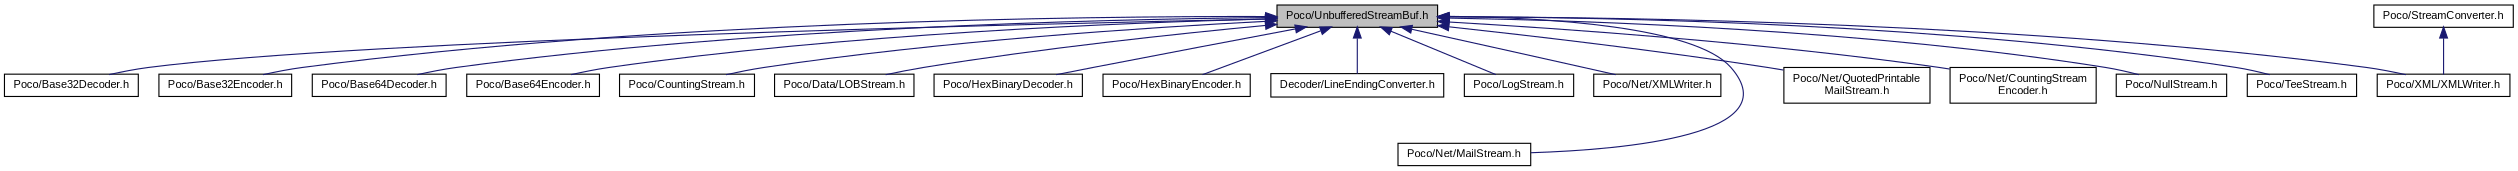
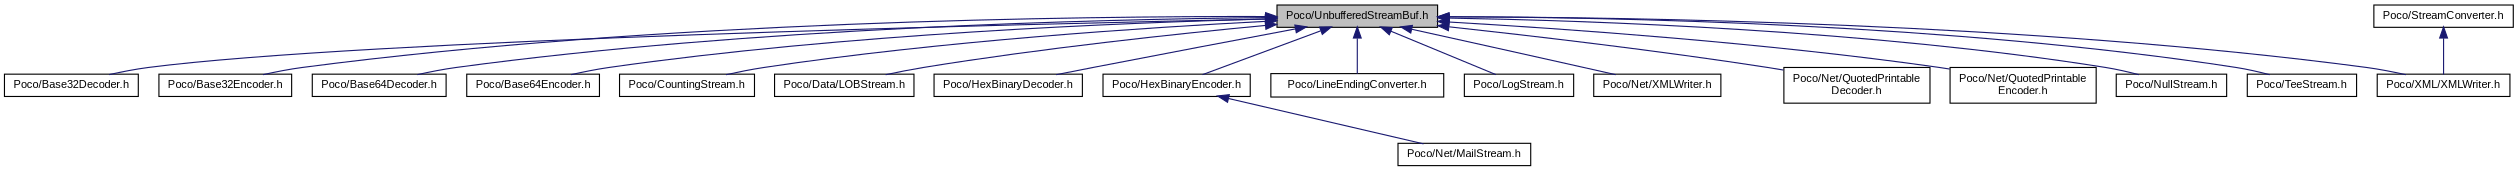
edge "Poco/Net/MailStream.h" -> "Poco/UnbufferedStreamBuf.h": now "Poco/Net/MailStream.h" -> "Poco/HexBinaryEncoder.h"
node "Decoder/LineEndingConverter.h": label "Decoder/LineEndingConverter.h" -> "Poco/LineEndingConverter.h"
node "Poco/Net/QuotedPrintable MailStream.h": label "Poco/Net/QuotedPrintable MailStream.h" -> "Poco/Net/QuotedPrintable Decoder.h"
node "Poco/Net/CountingStream Encoder.h": label "Poco/Net/CountingStream Encoder.h" -> "Poco/Net/QuotedPrintable Encoder.h"
